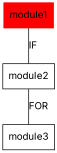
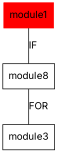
node "module2": label "module2" -> "module8"
